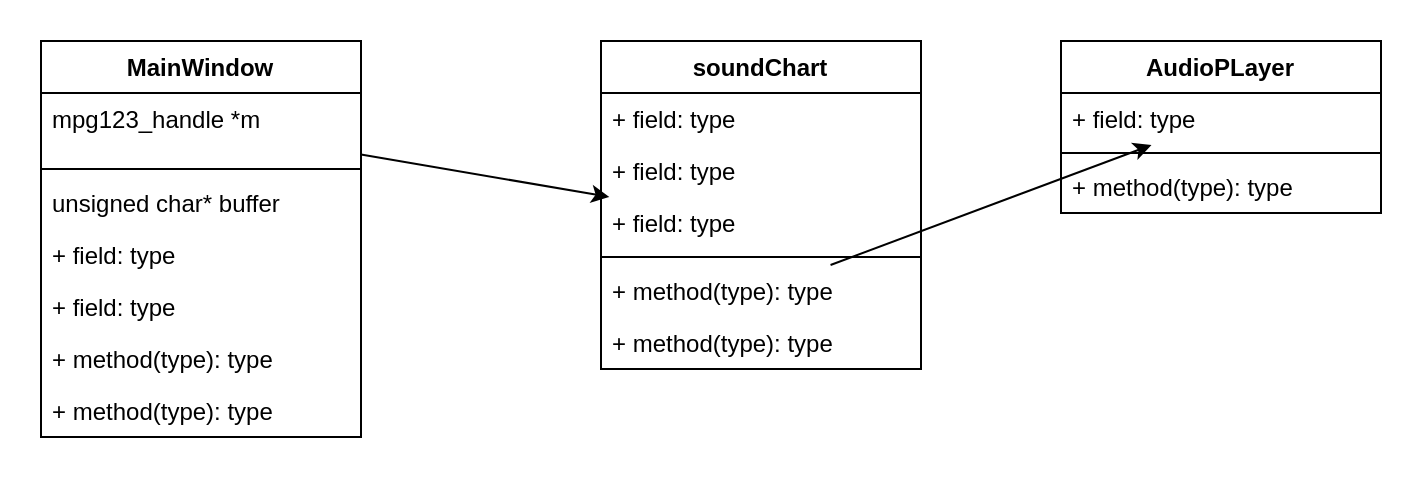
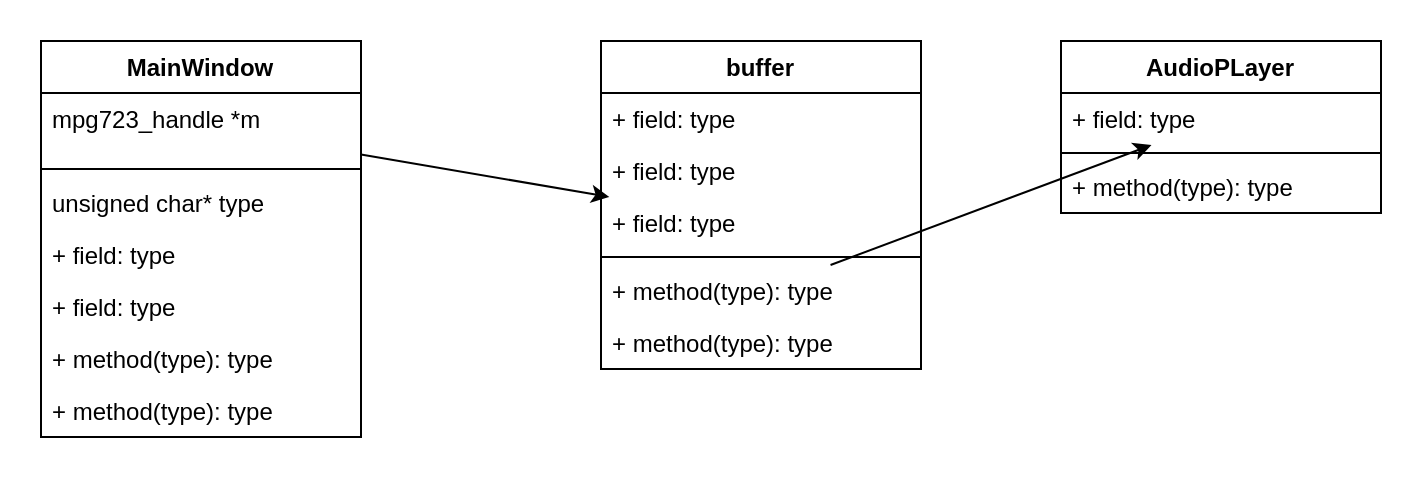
node "soundChart": label "soundChart" -> "buffer"
node "mpg123_handle *m": label "mpg123_handle *m" -> "mpg723_handle *m"
node "unsigned char* buffer": label "unsigned char* buffer" -> "unsigned char* type"
